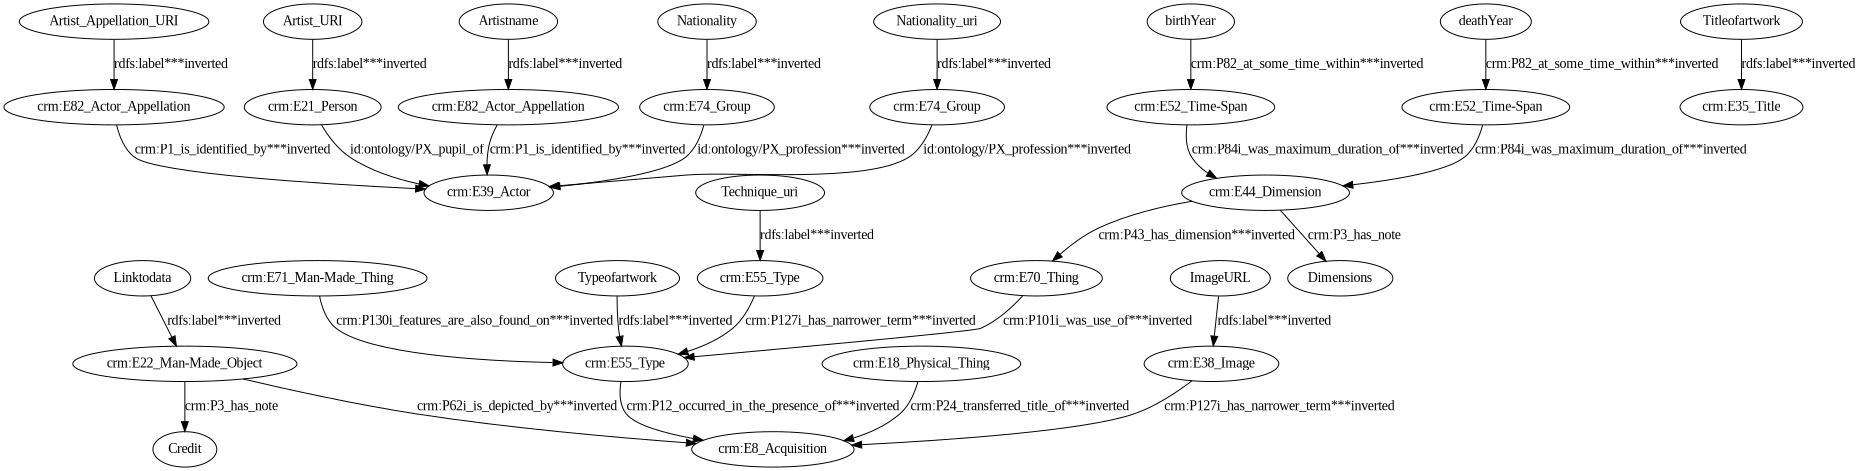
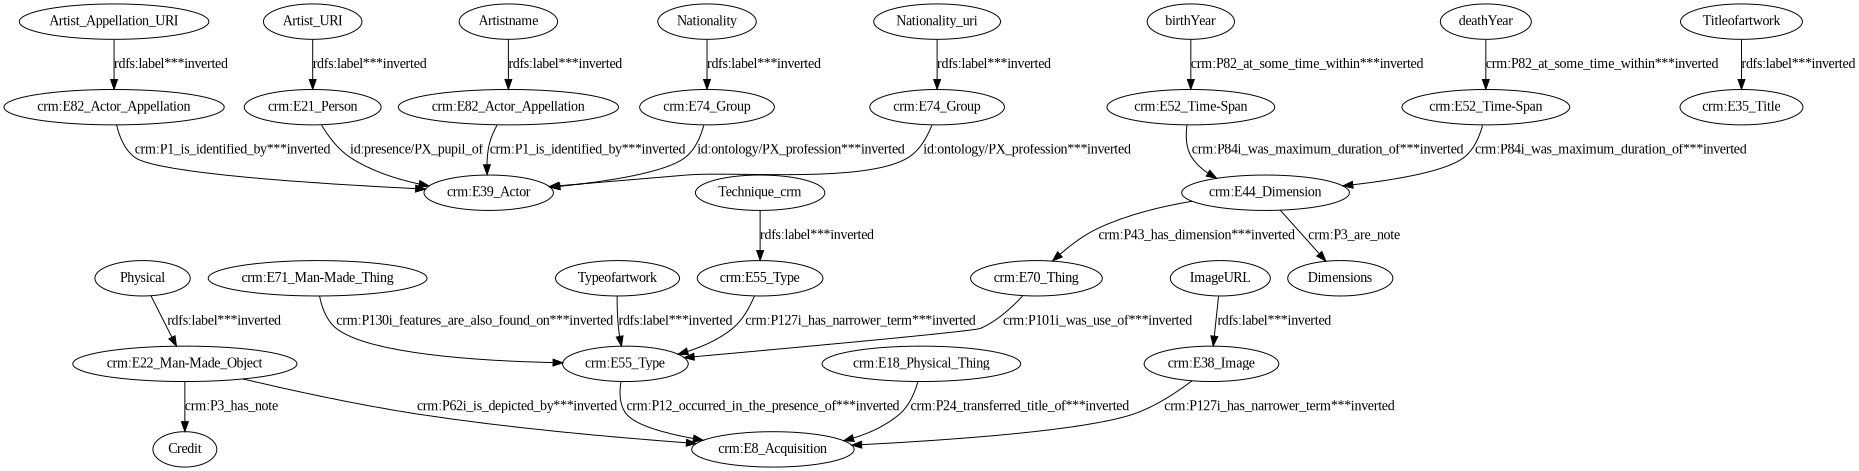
edge "crm:E21_Person" -> "crm:E39_Actor": label "id:ontology/PX_pupil_of" -> "id:presence/PX_pupil_of"
node "Technique_uri": label "Technique_uri" -> "Technique_crm"
edge "crm:E44_Dimension" -> "Dimensions": label "crm:P3_has_note" -> "crm:P3_are_note"
node "Linktodata": label "Linktodata" -> "Physical"
